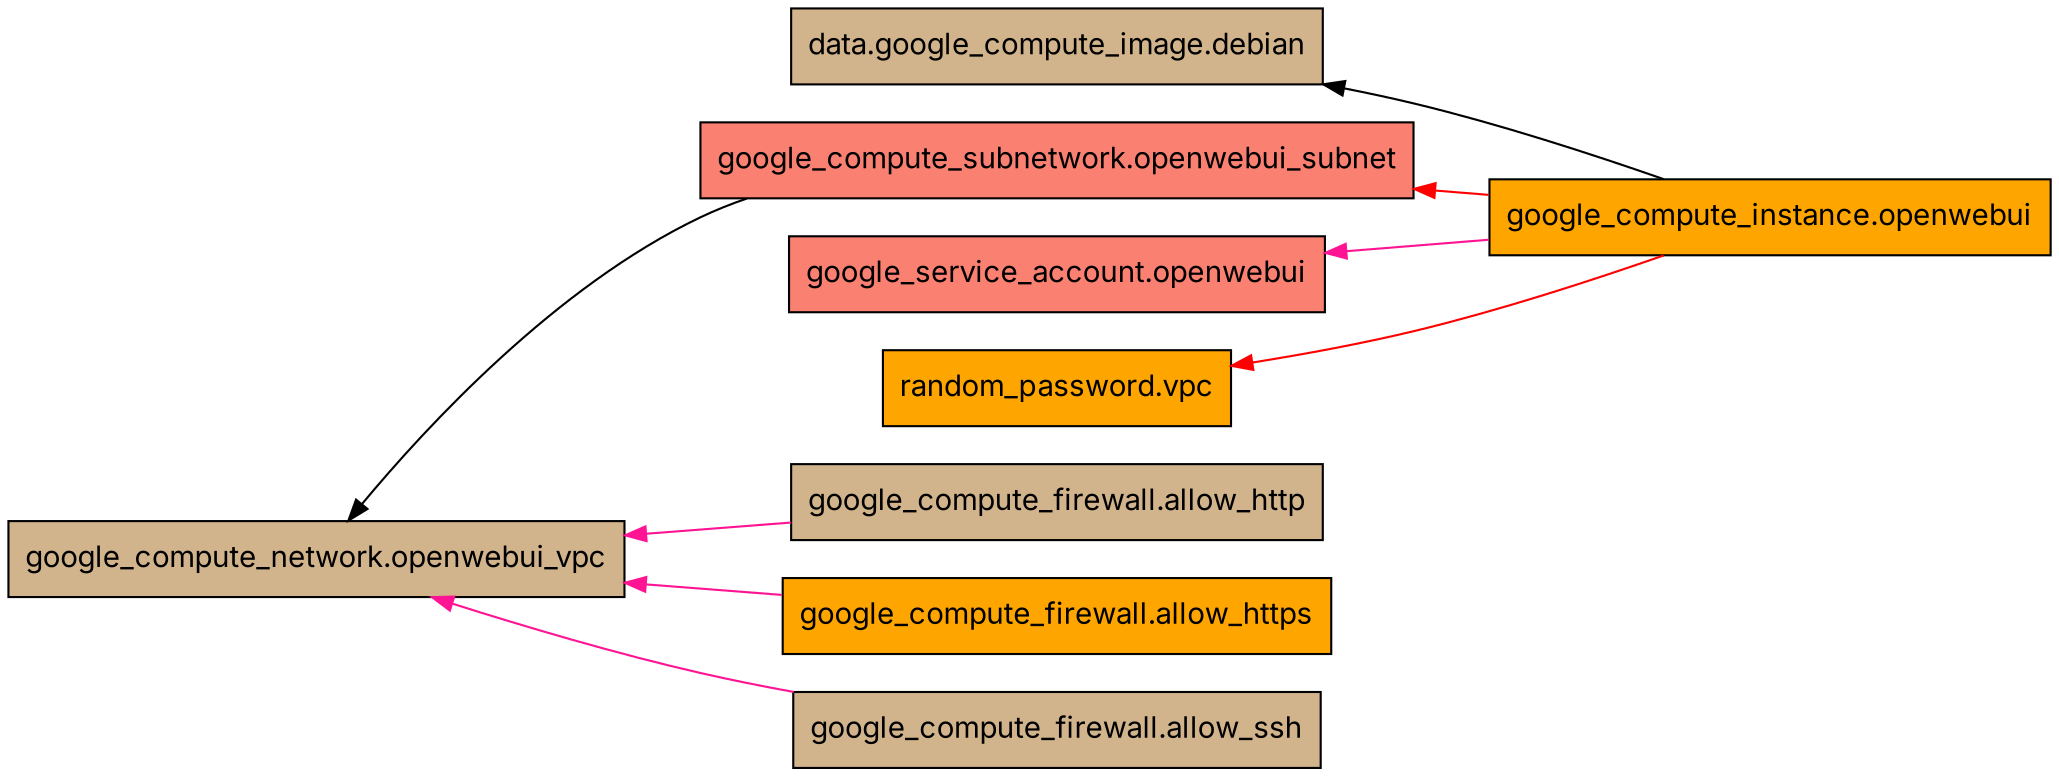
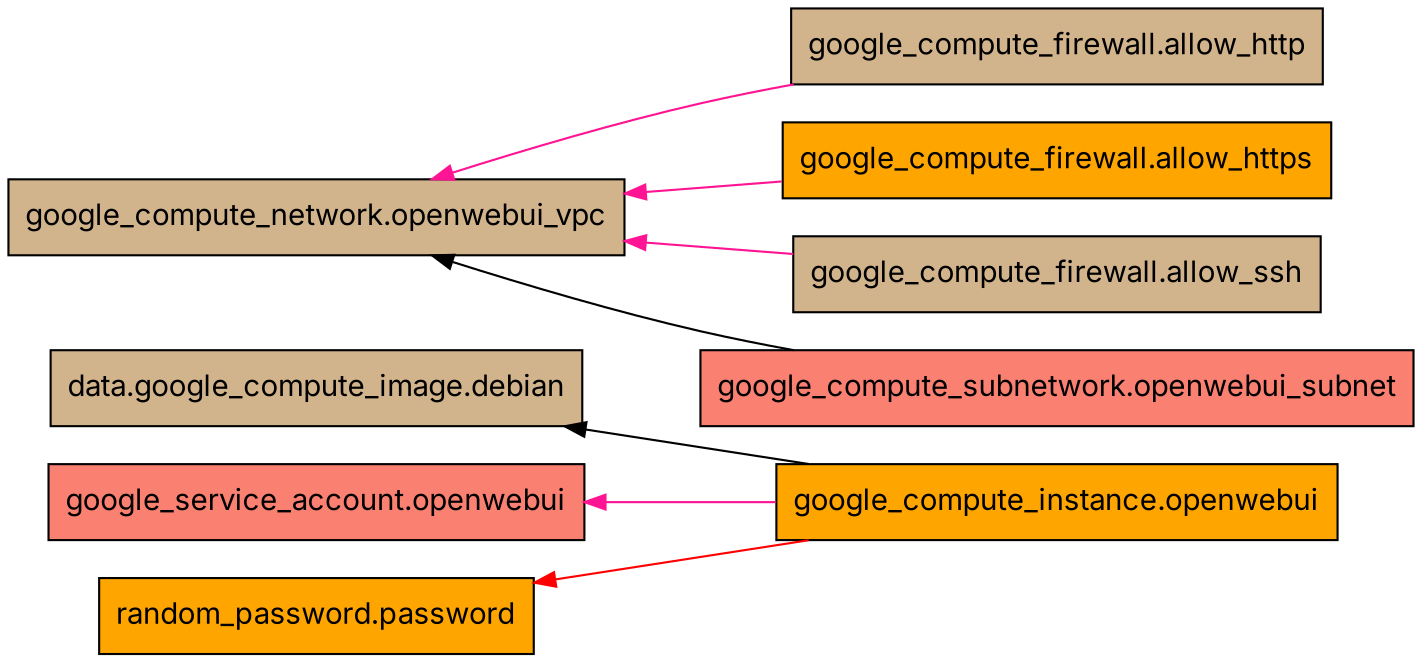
edge "google_compute_instance.openwebui" -> "google_compute_subnetwork.openwebui_subnet": removed
node "random_password.vpc": label "random_password.vpc" -> "random_password.password"
